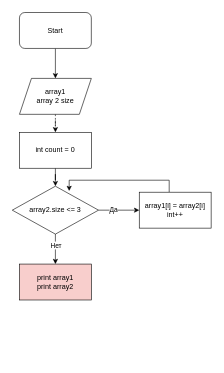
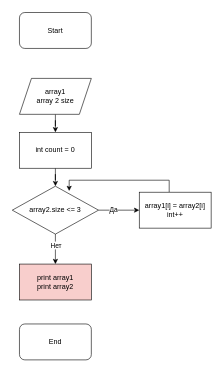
edge "Start" -> "array1 array 2 size": removed
edge "array1 array 2 size" -> "int count = 0": style dashed -> solid
node "End": added
